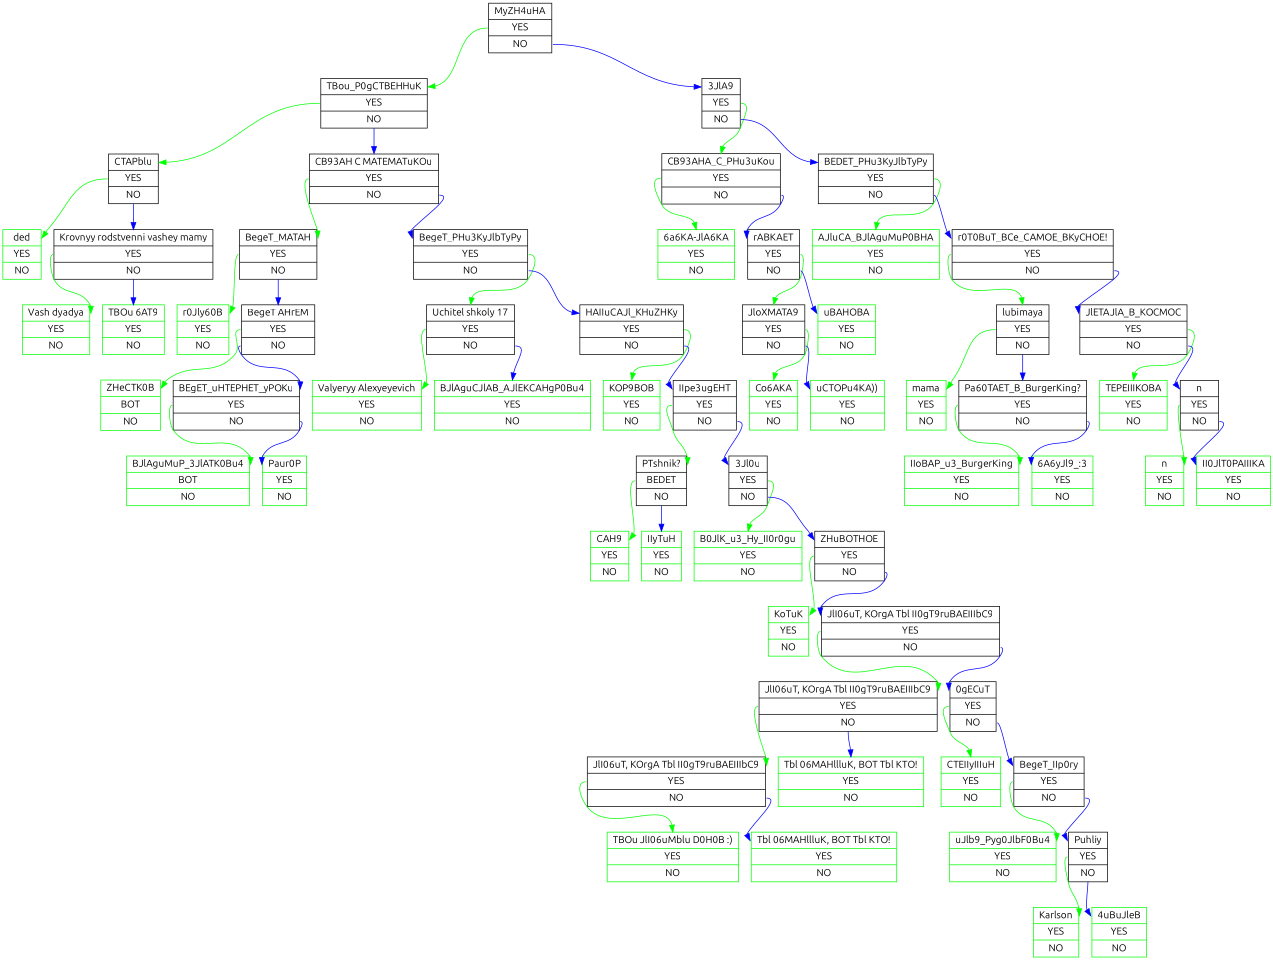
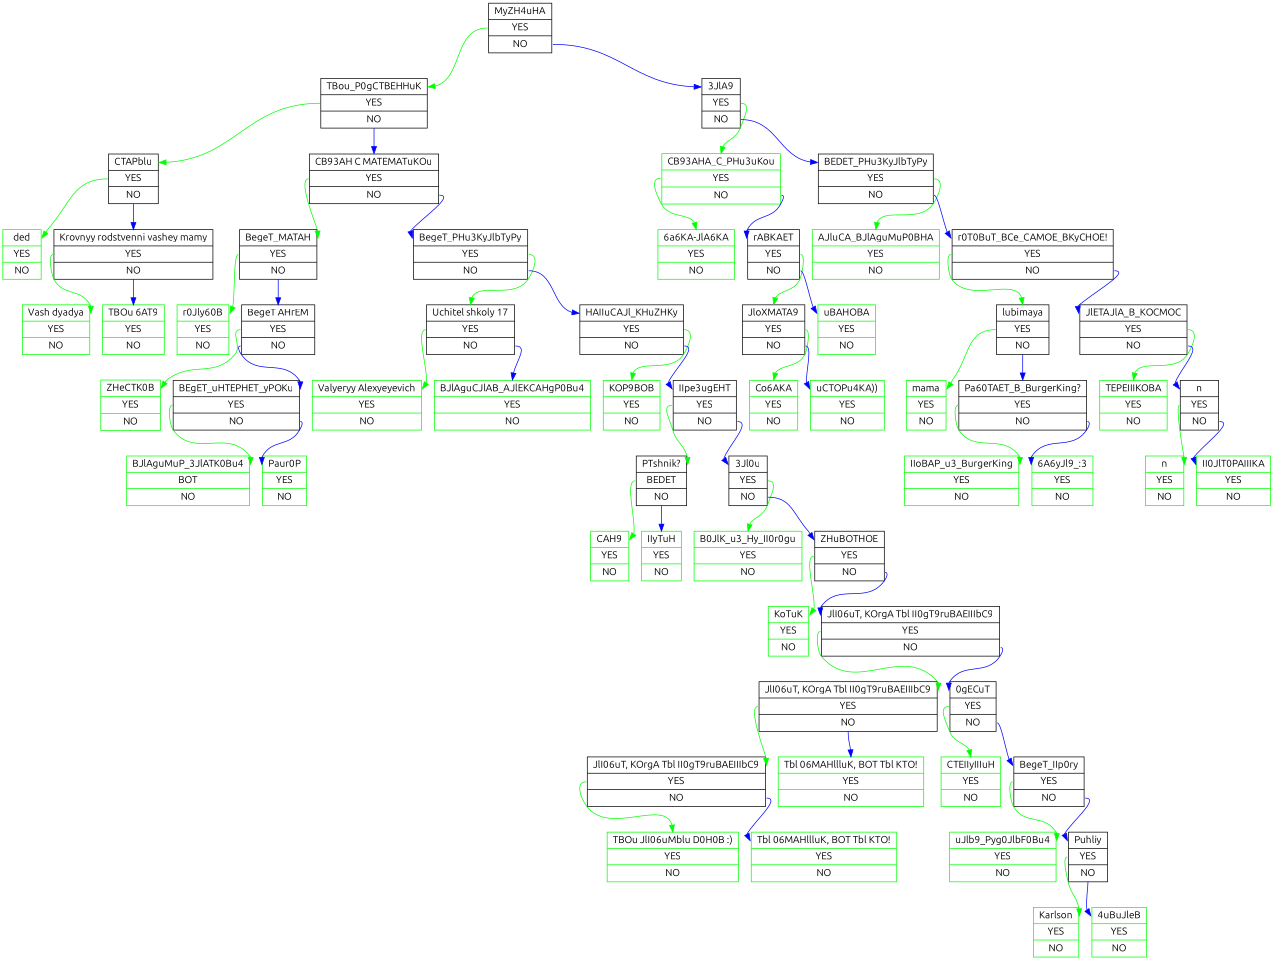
node "CB93AHA_C_PHu3uKou": color black -> green
node "ZHeCTK0B": text "BOT" -> "YES"
